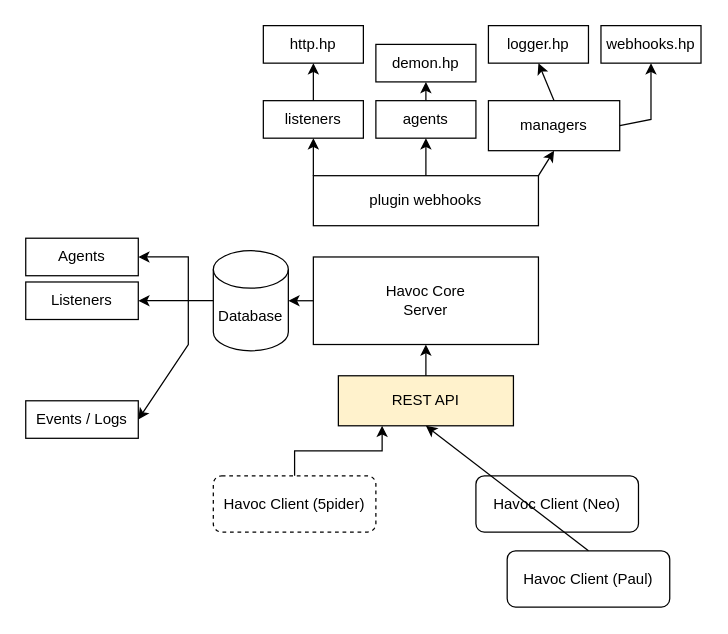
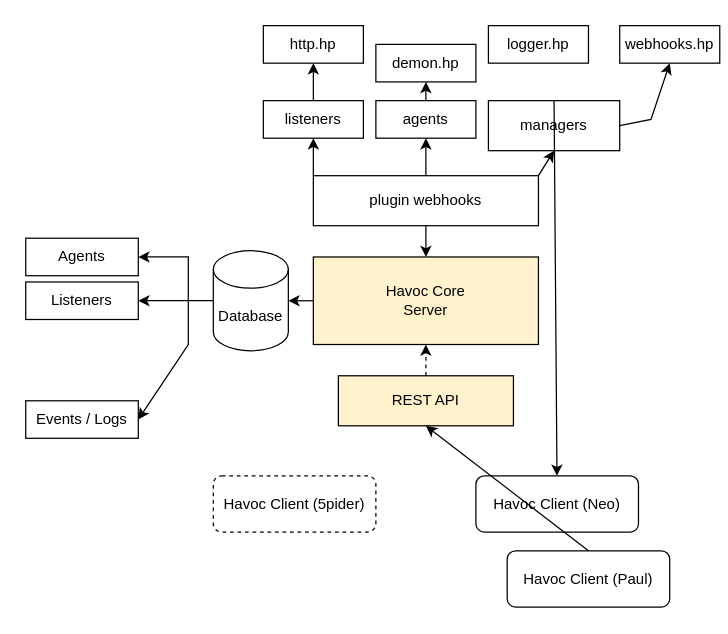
node "webhooks.hp": moved (651, 44) -> (669, 44)
edge "managers" -> "logger.hp": now "managers" -> "Havoc Client (Neo)"
edge "plugin webhooks" -> "Havoc Core Server": added
node "Havoc Core Server": fillcolor #ffffff -> #fff2cc
edge "REST API" -> "Havoc Core Server": style solid -> dashed
edge "Havoc Client (5pider)" -> "REST API": removed
